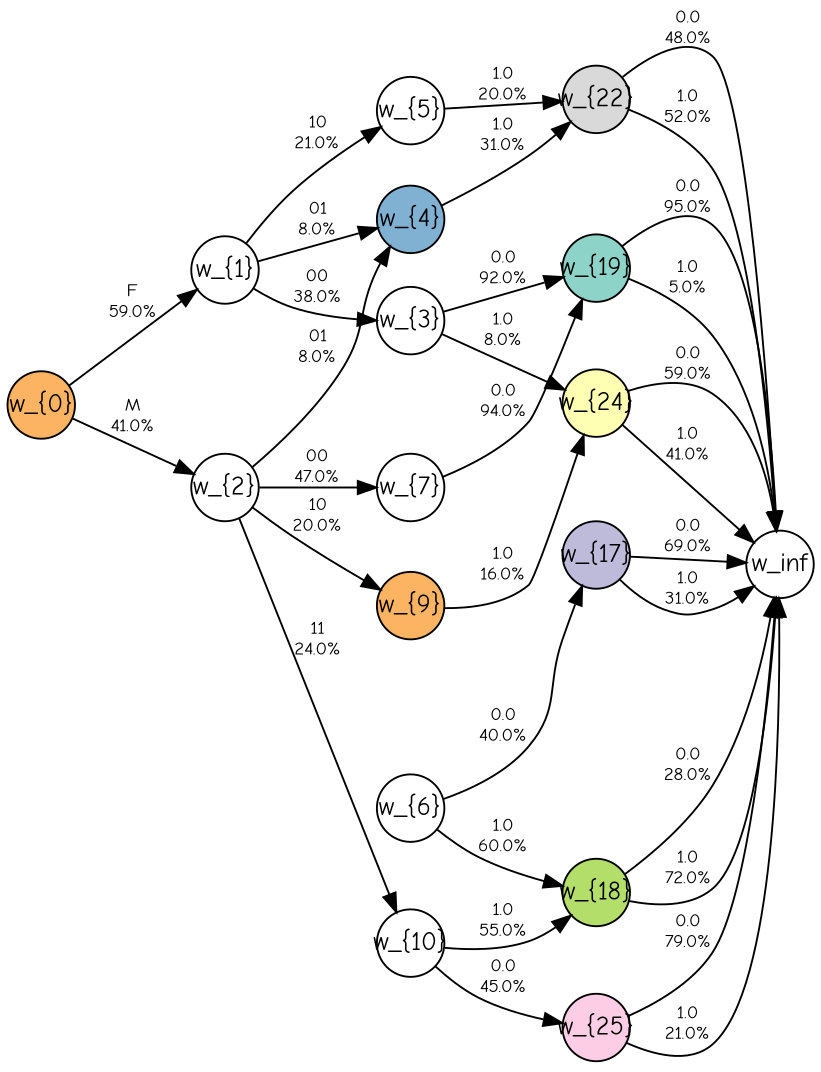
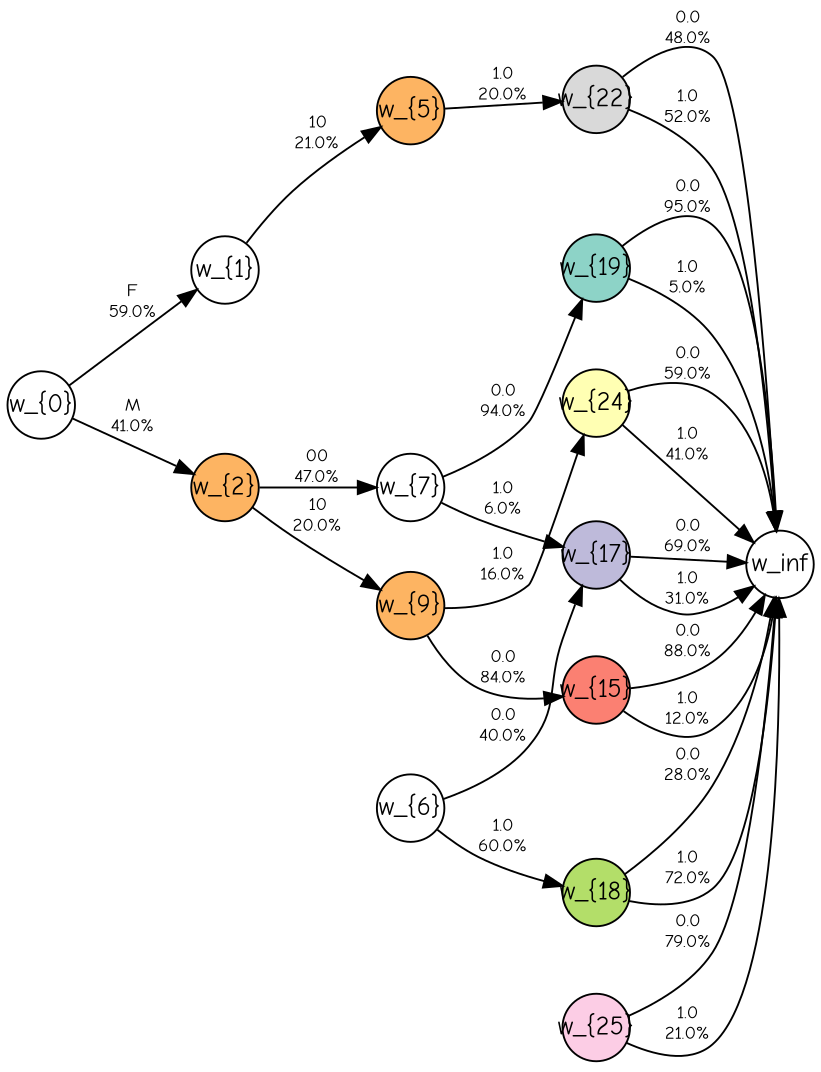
node "w_{5}": fillcolor white -> #fdb462
node "w_{4}": removed
node "w_{3}": removed
node "w_{0}": fillcolor #fdb462 -> white
node "w_{2}": fillcolor white -> #fdb462
edge "w_{7}" -> "w_{17}": added, label "1.0 6.0%"
node "w_{15}": added
node "w_{10}": removed
